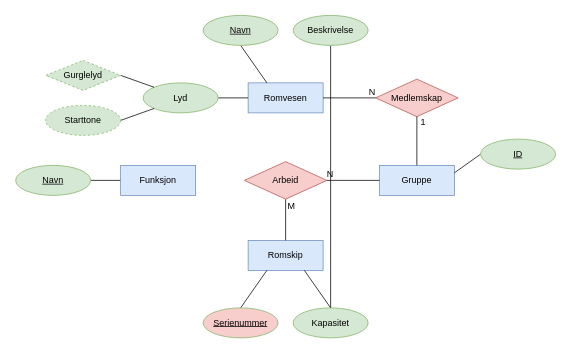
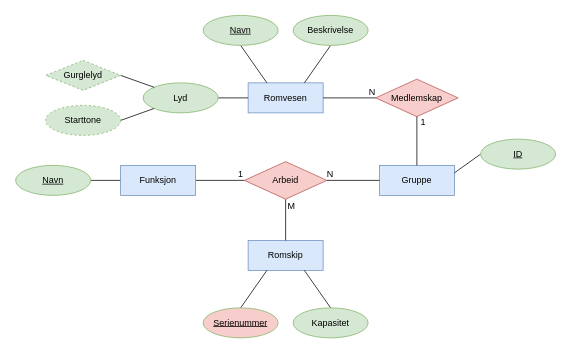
edge "Beskrivelse" -- "Kapasitet": now "Beskrivelse" -- "Romvesen"
edge "Funksjon" -- "Arbeid": added, label "1"
